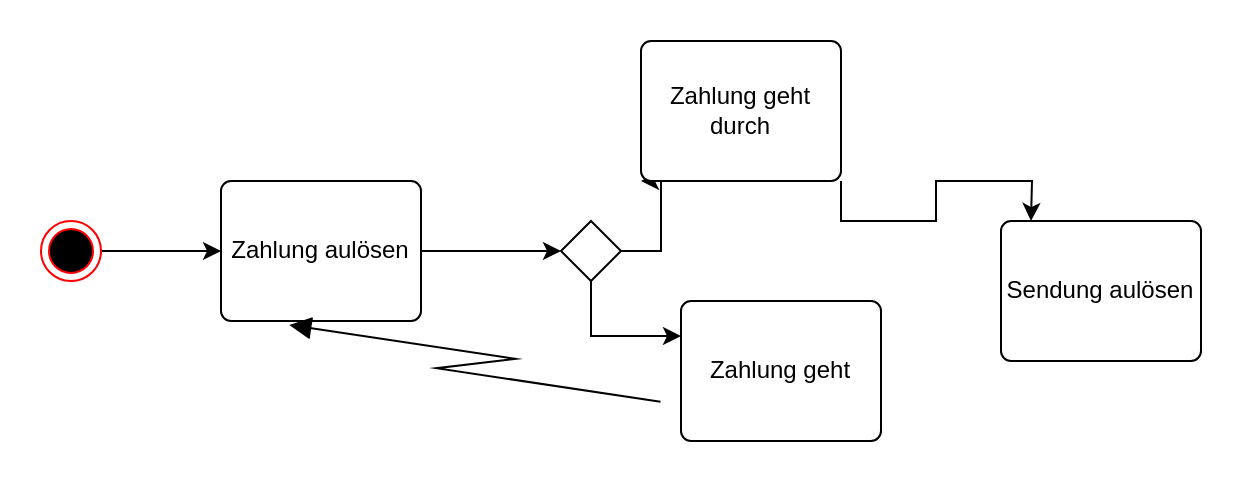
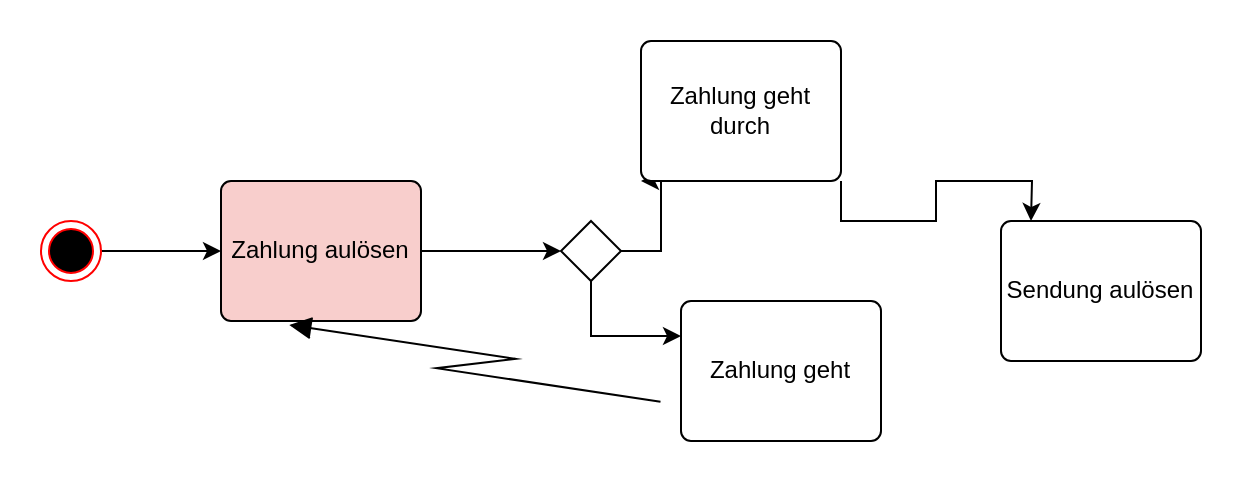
node "Zahlung aulösen": fillcolor #ffffff -> #f8cecc
